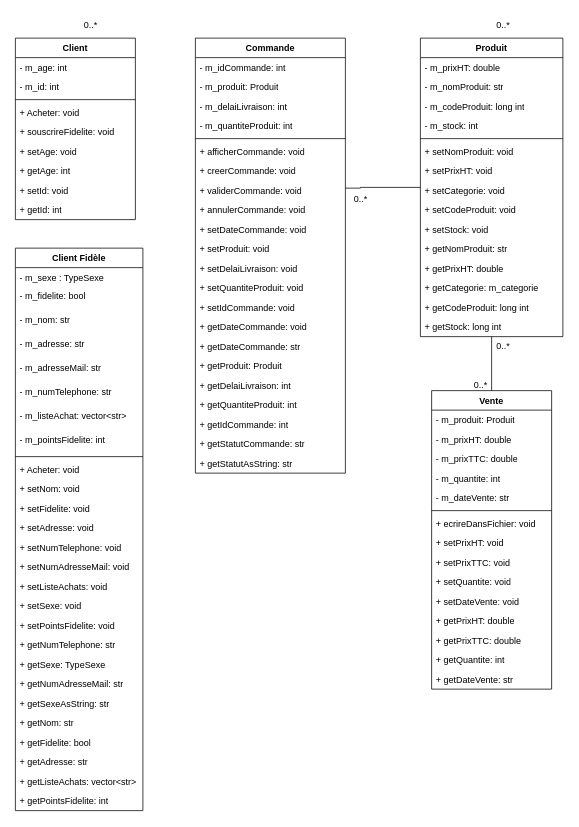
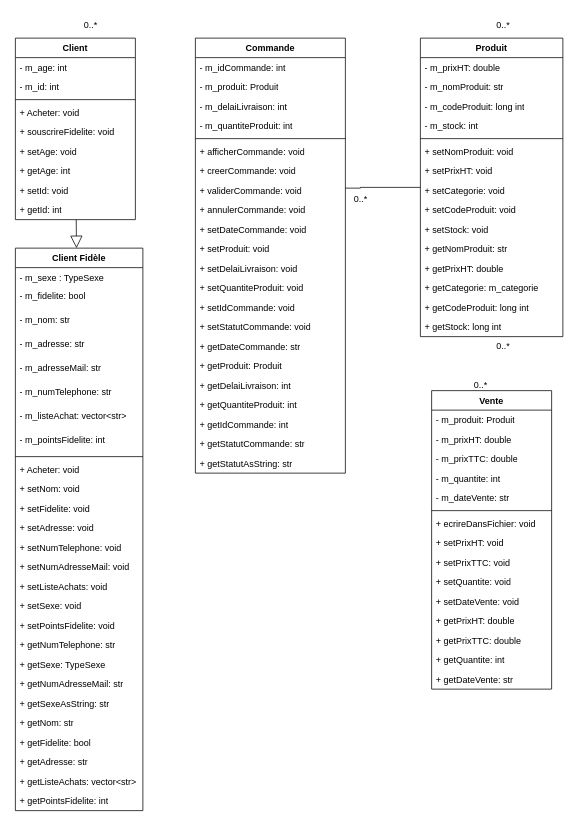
edge "Client" -> "Client Fidèle": added
node "+ getDateCommande: void": label "+ getDateCommande: void" -> "+ setStatutCommande: void"
edge "Produit" -- "Vente": removed
